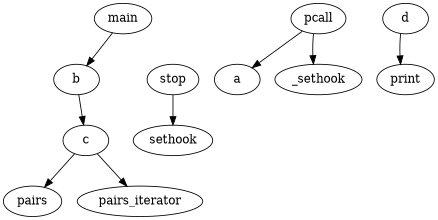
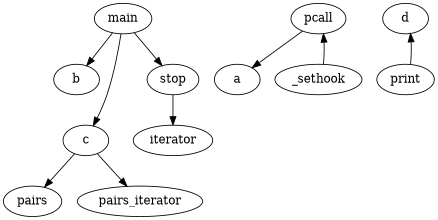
edge "pcall" -> "_sethook": reversed
edge "d" -> "print": reversed
edge "main" -> "stop": added
edge "b" -> "c": now "main" -> "c"
node "sethook": label "sethook" -> "iterator"
